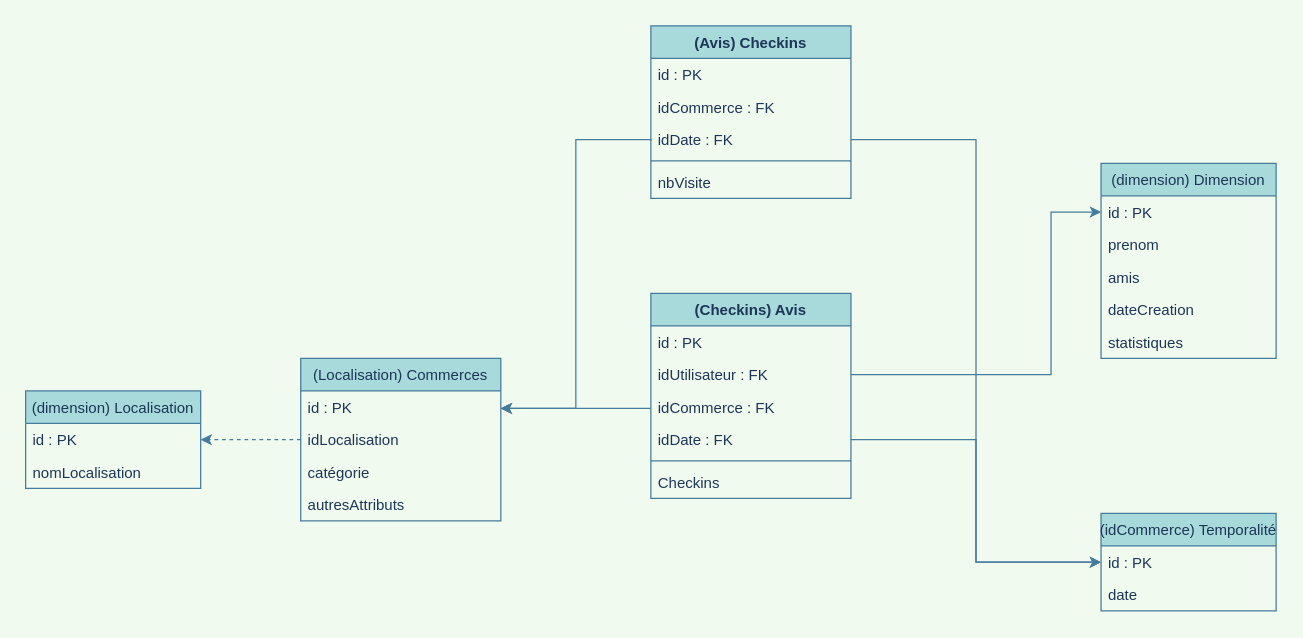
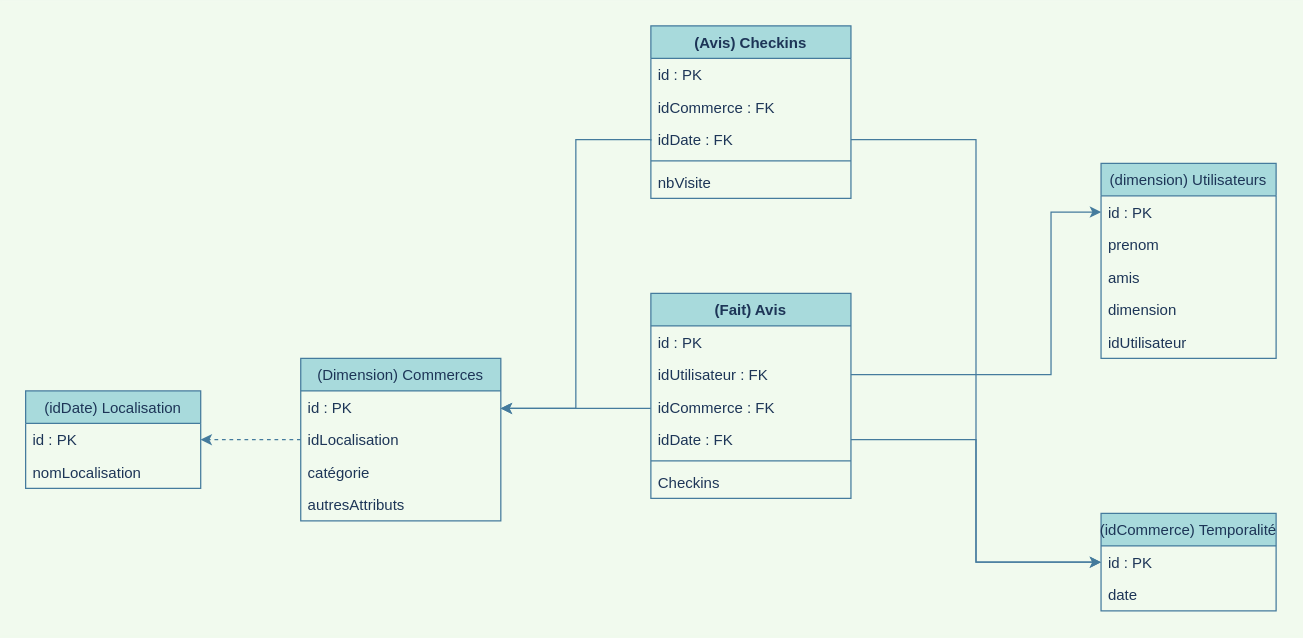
node "(dimension) Dimension": label "(dimension) Dimension" -> "(dimension) Utilisateurs"
node "(Checkins) Avis": label "(Checkins) Avis" -> "(Fait) Avis"
node "dateCreation": label "dateCreation" -> "dimension"
node "statistiques": label "statistiques" -> "idUtilisateur"
node "(Localisation) Commerces": label "(Localisation) Commerces" -> "(Dimension) Commerces"
node "(dimension) Localisation": label "(dimension) Localisation" -> "(idDate) Localisation"
